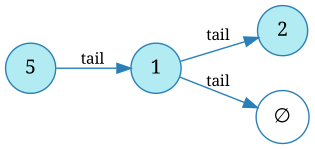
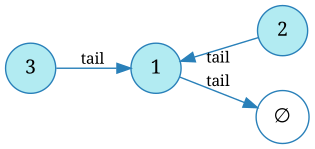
edge "1" -> "2": reversed
node "5": label "5" -> "3"
